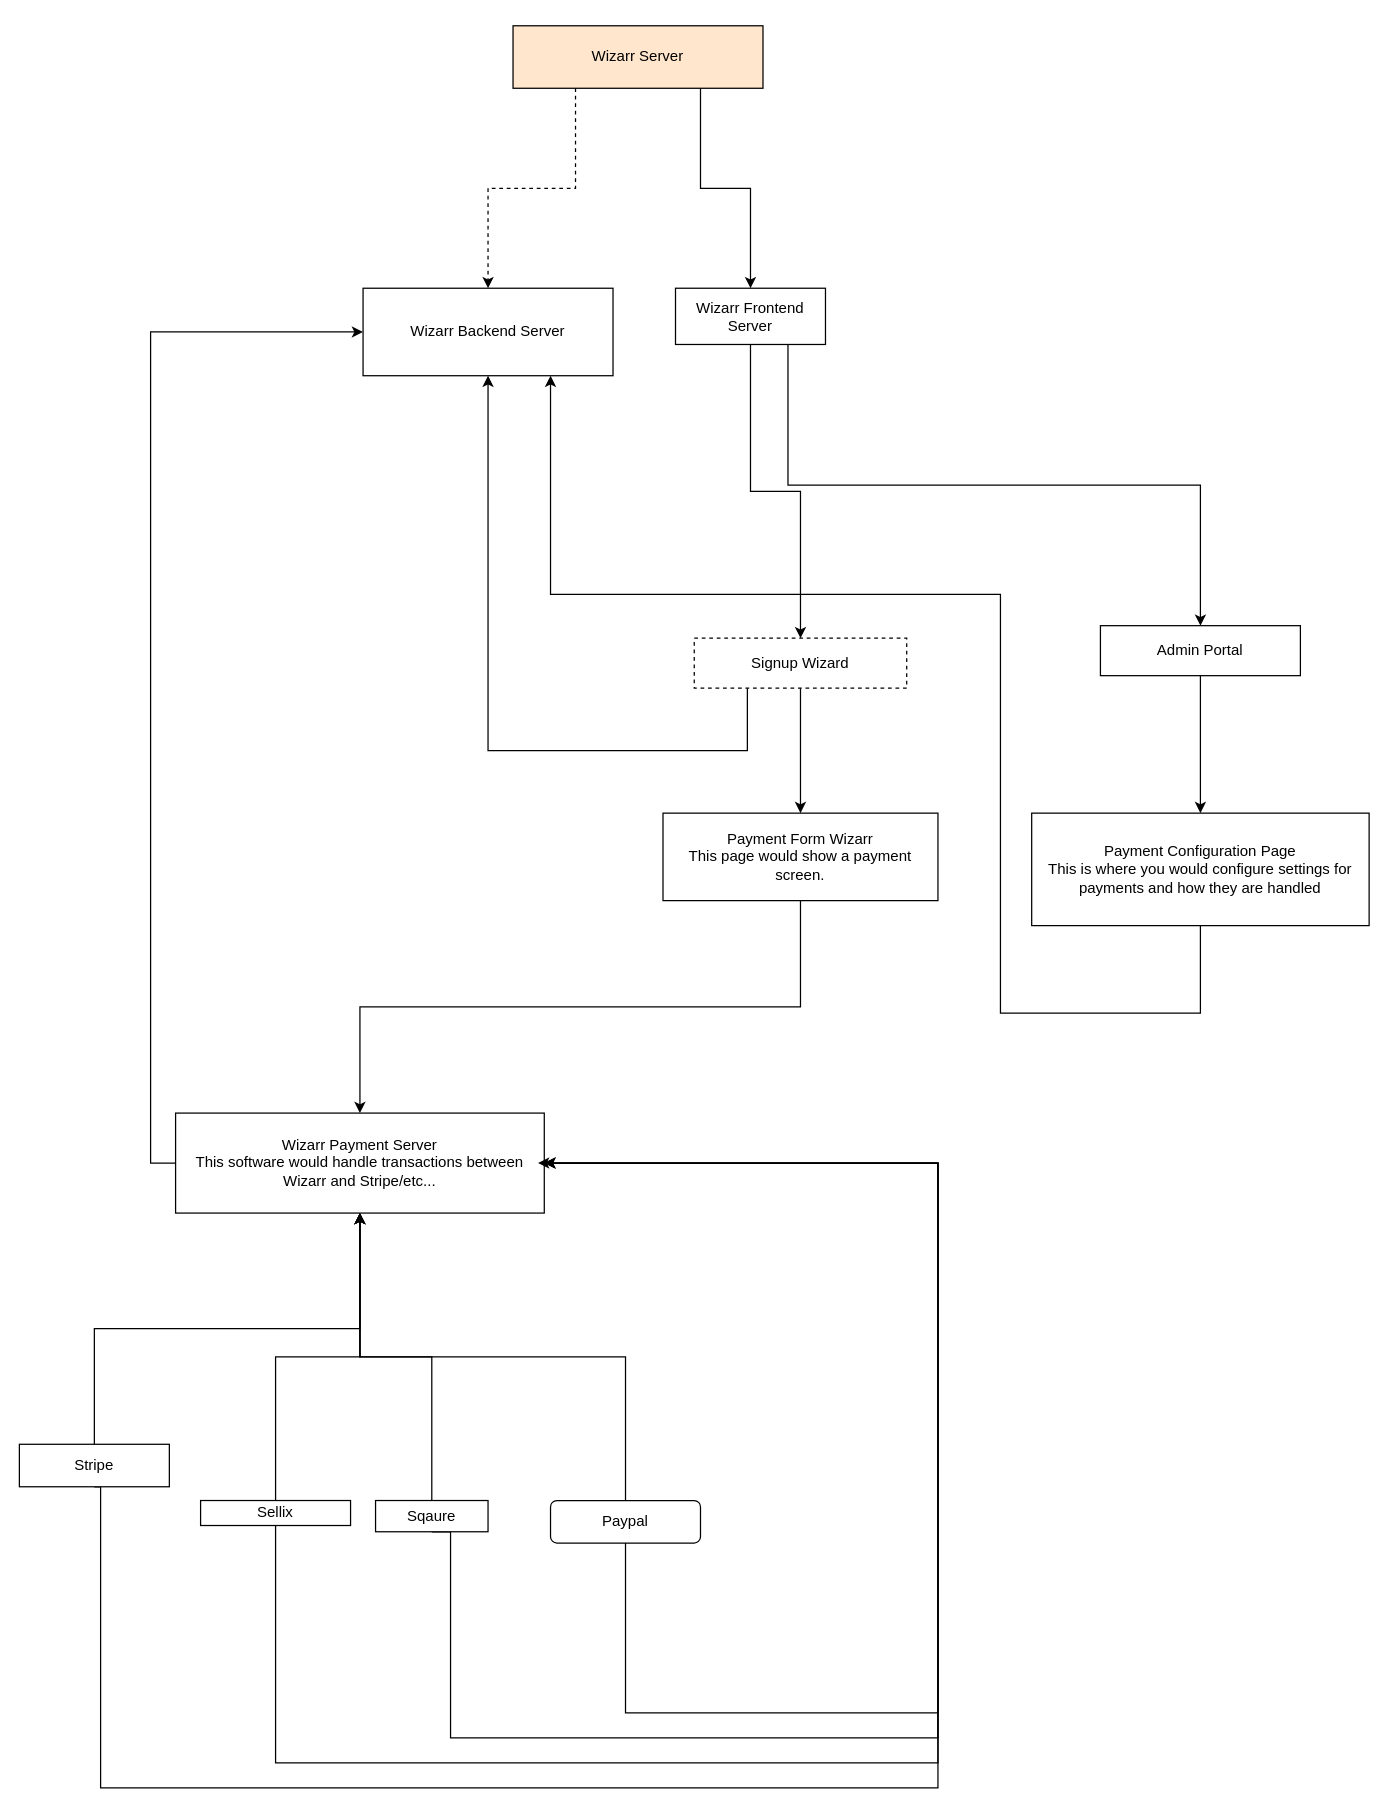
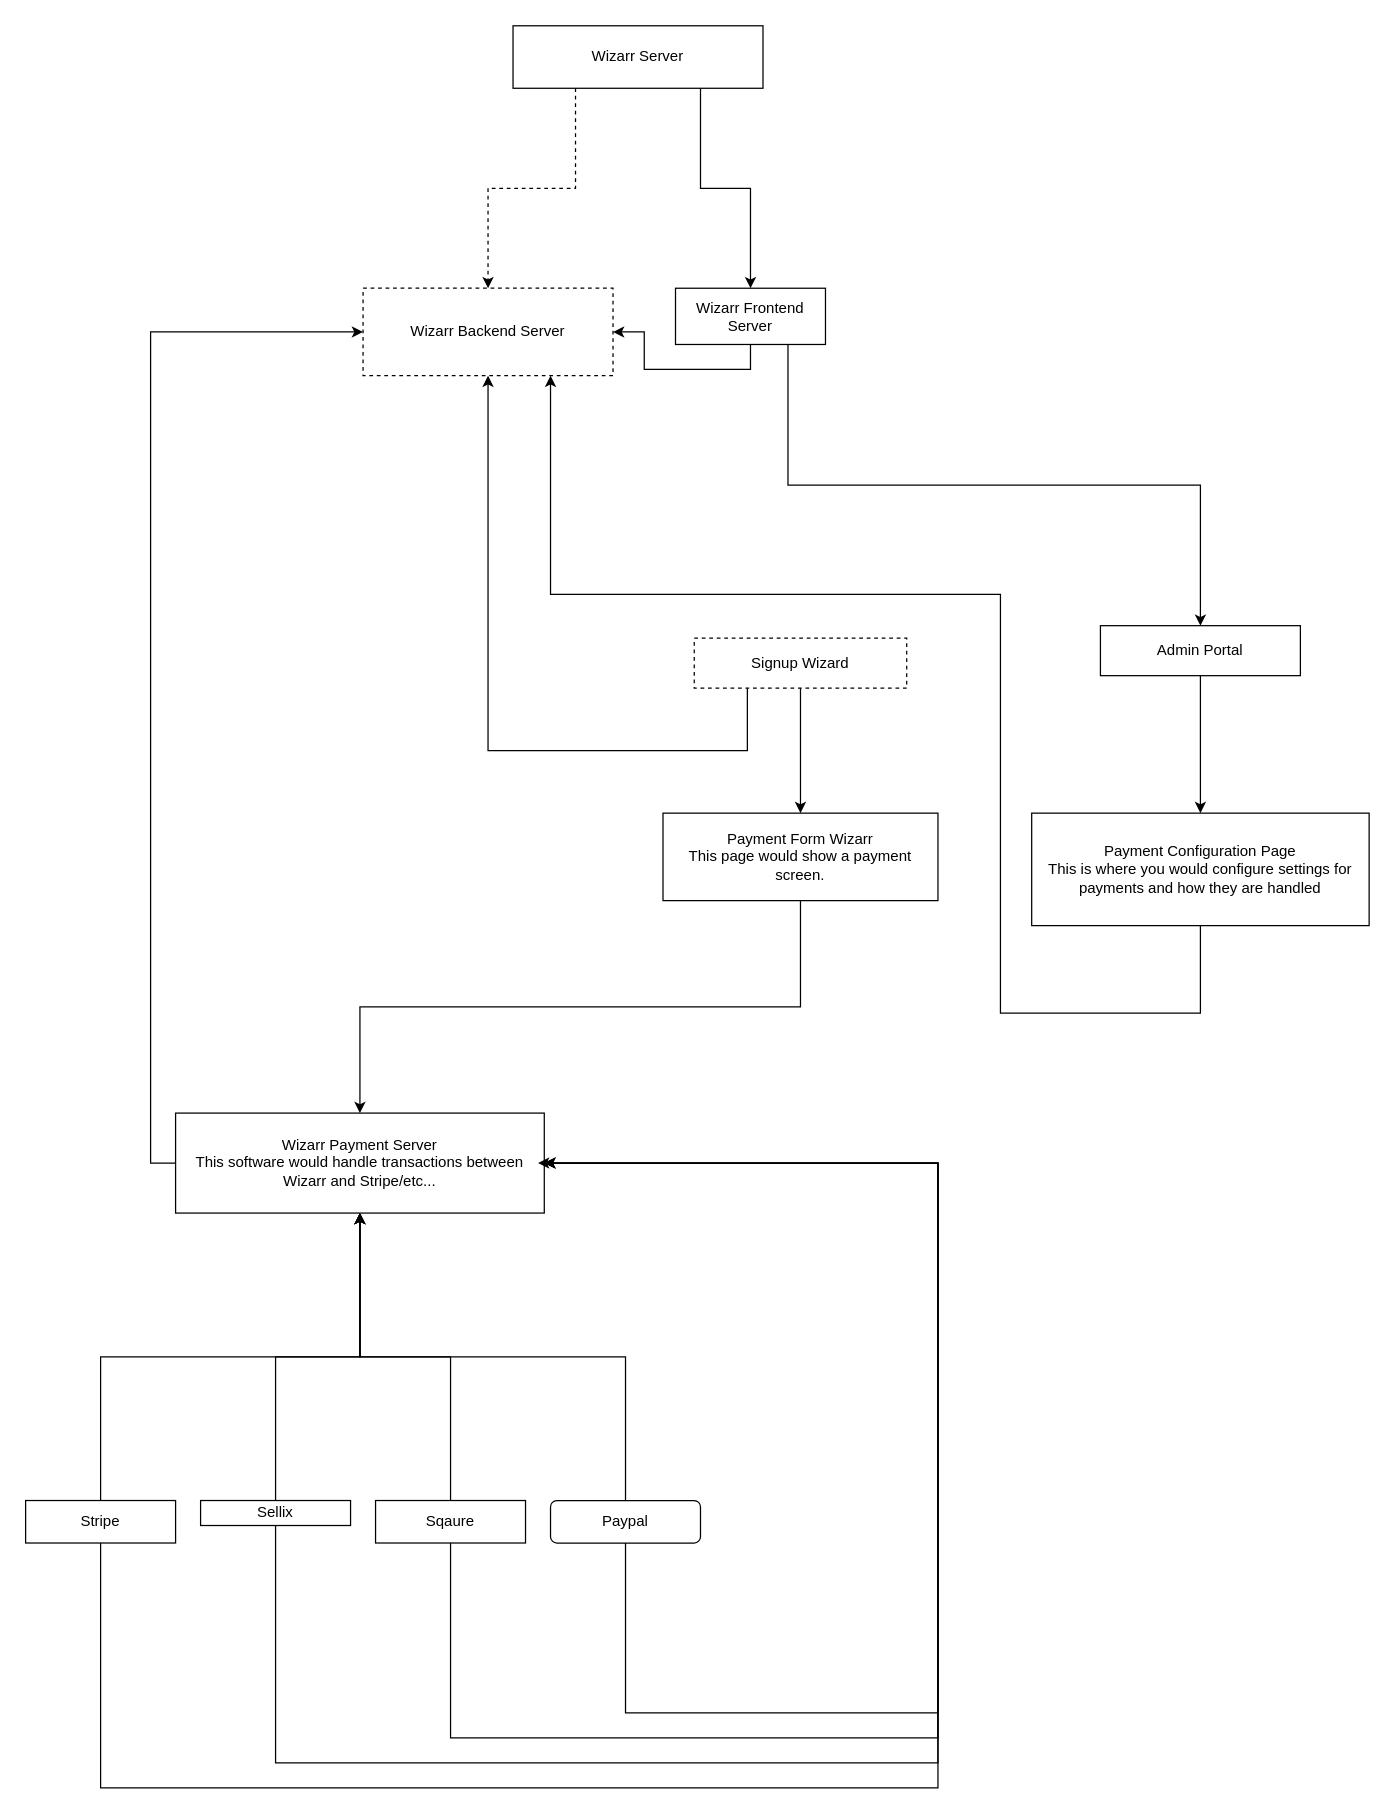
node "Wizarr Server": fillcolor #ffe6cc -> #ffffff
node "Wizarr Backend Server": style solid -> dashed
edge "Wizarr Frontend Server" -> "Signup Wizard": now "Wizarr Frontend Server" -> "Wizarr Backend Server"
node "Stripe": moved (94, 1466) -> (101, 1522)
node "Sqaure": size 113x31 -> 150x43
